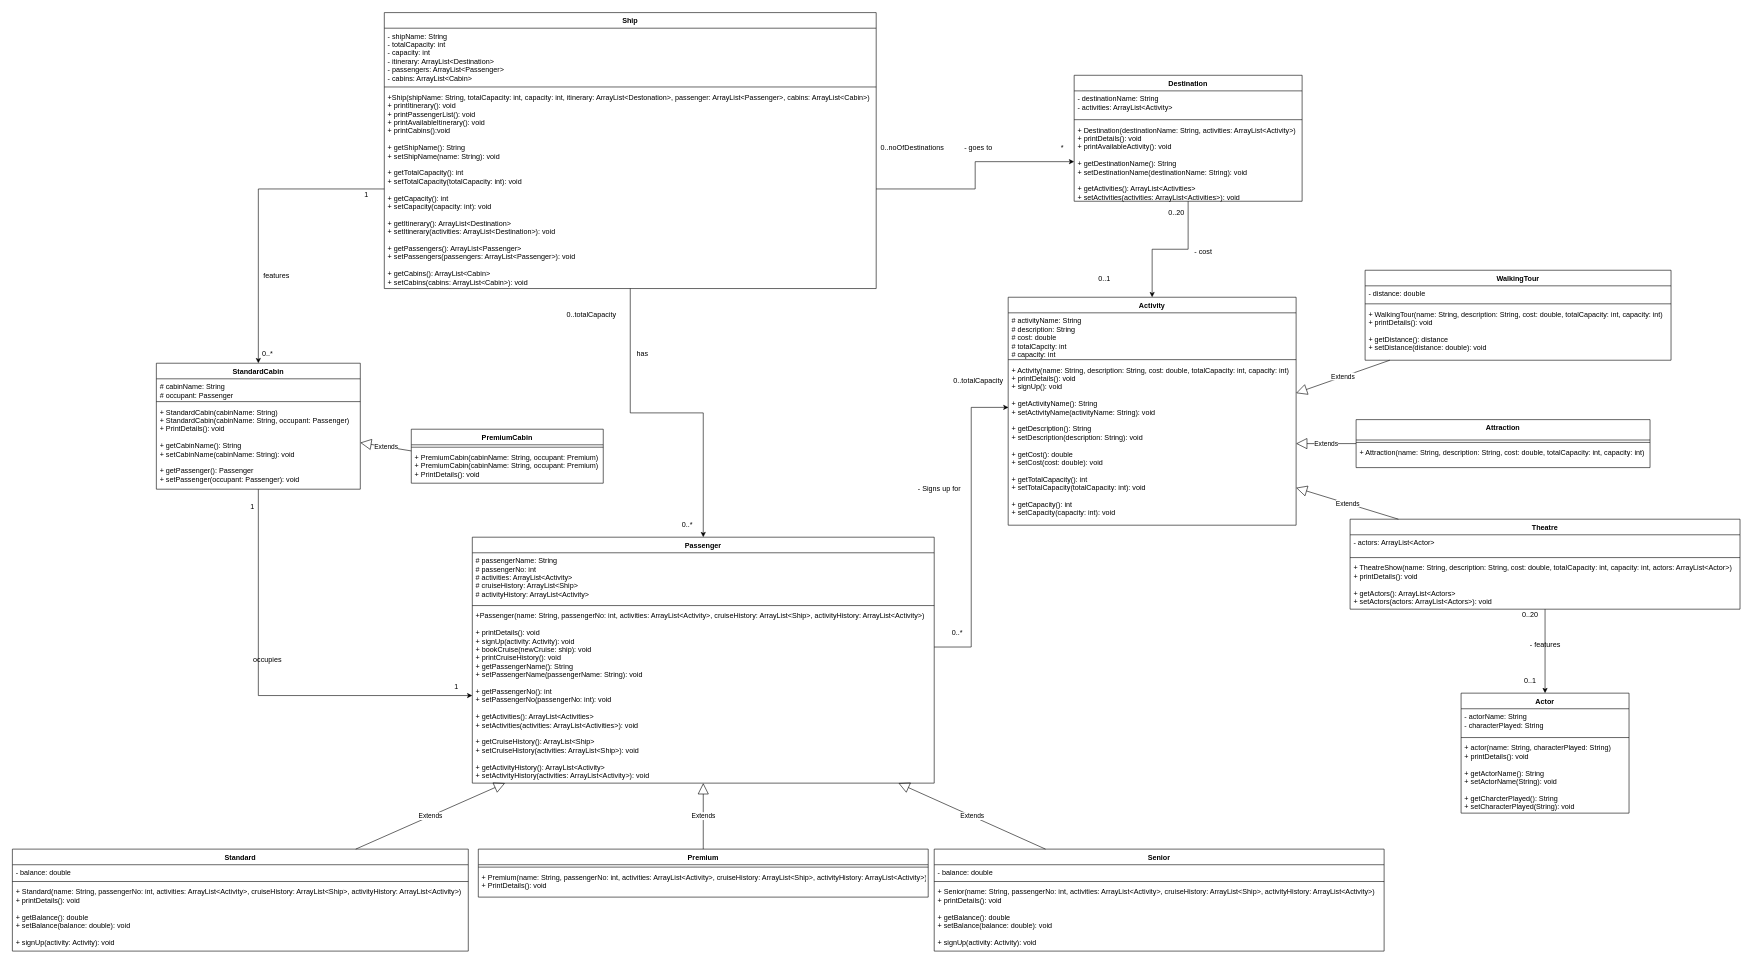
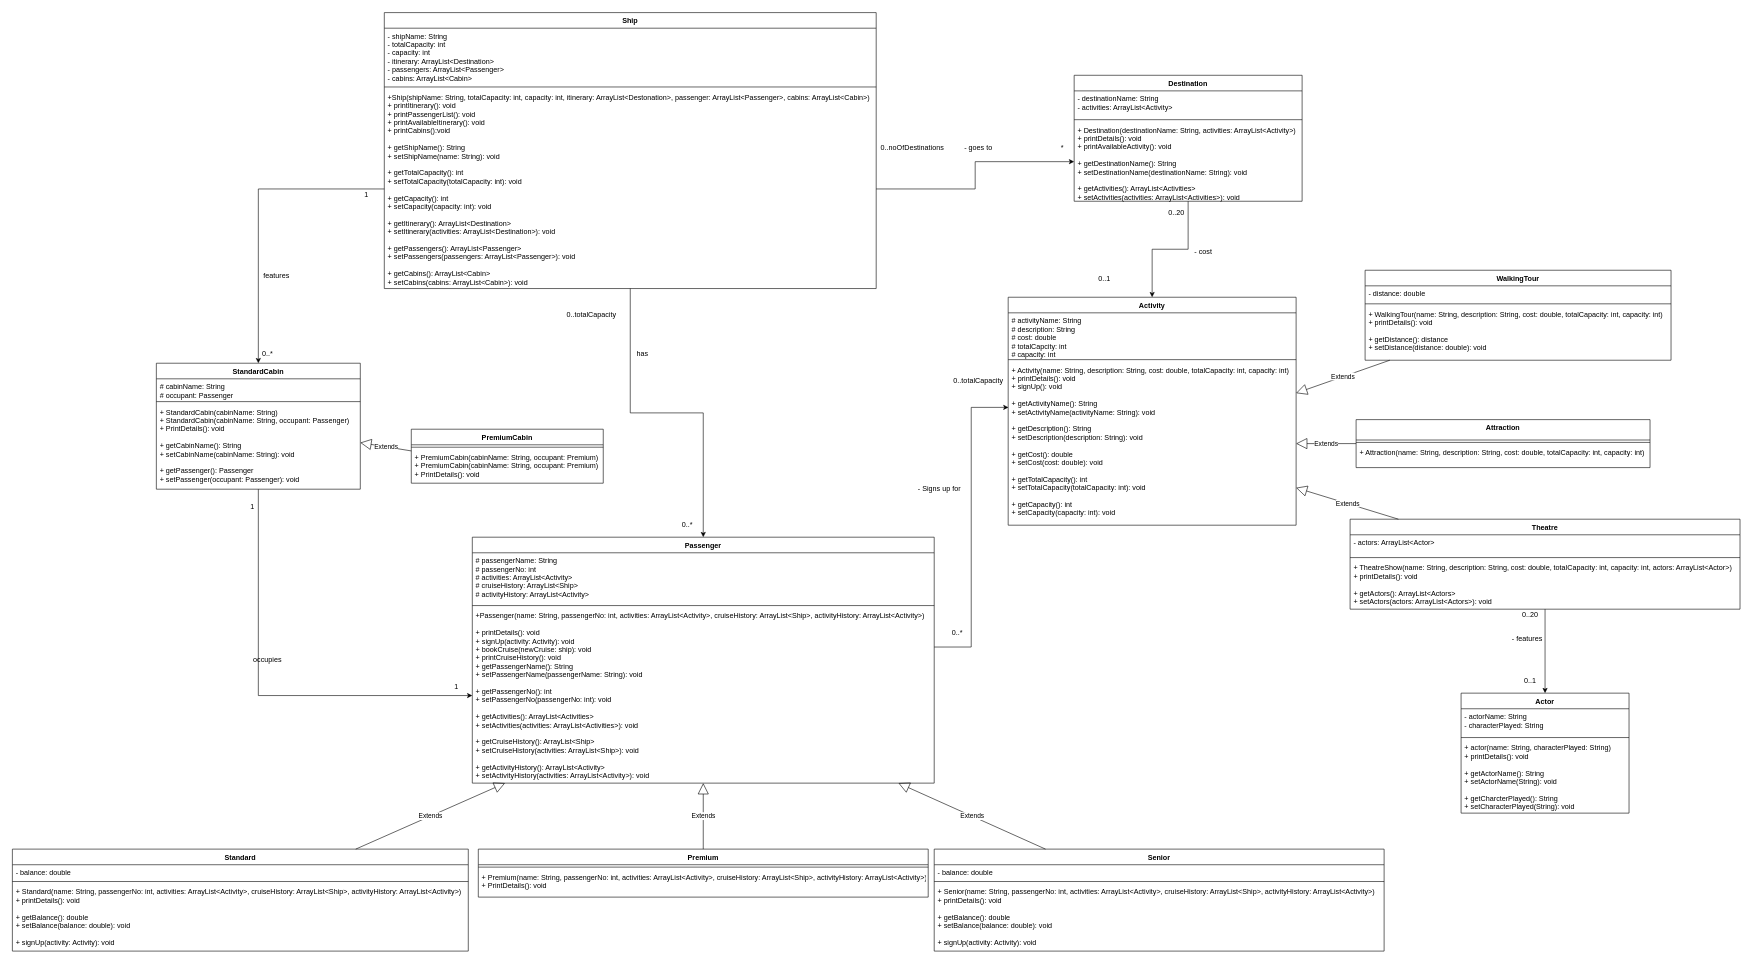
node "- features": moved (1545, 645) -> (1527, 639)
